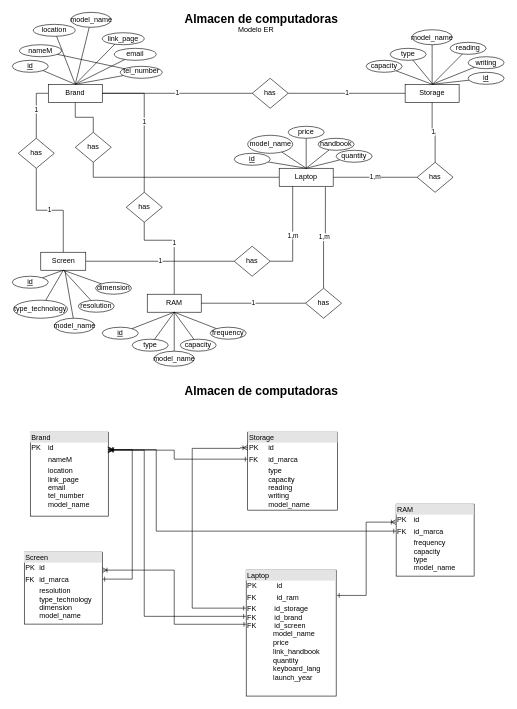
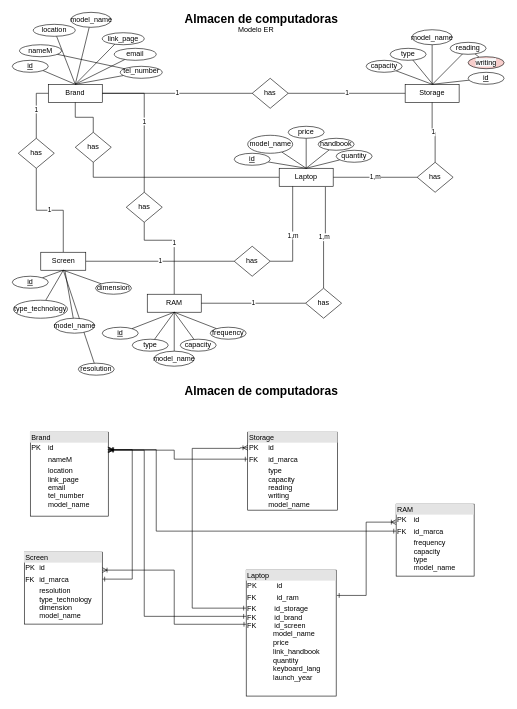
node "writing": fillcolor #ffffff -> #f8cecc
edge "writing" -- "Storage": now "writing" -- "reading"
node "resolution": moved (96, 306) -> (96, 369)
